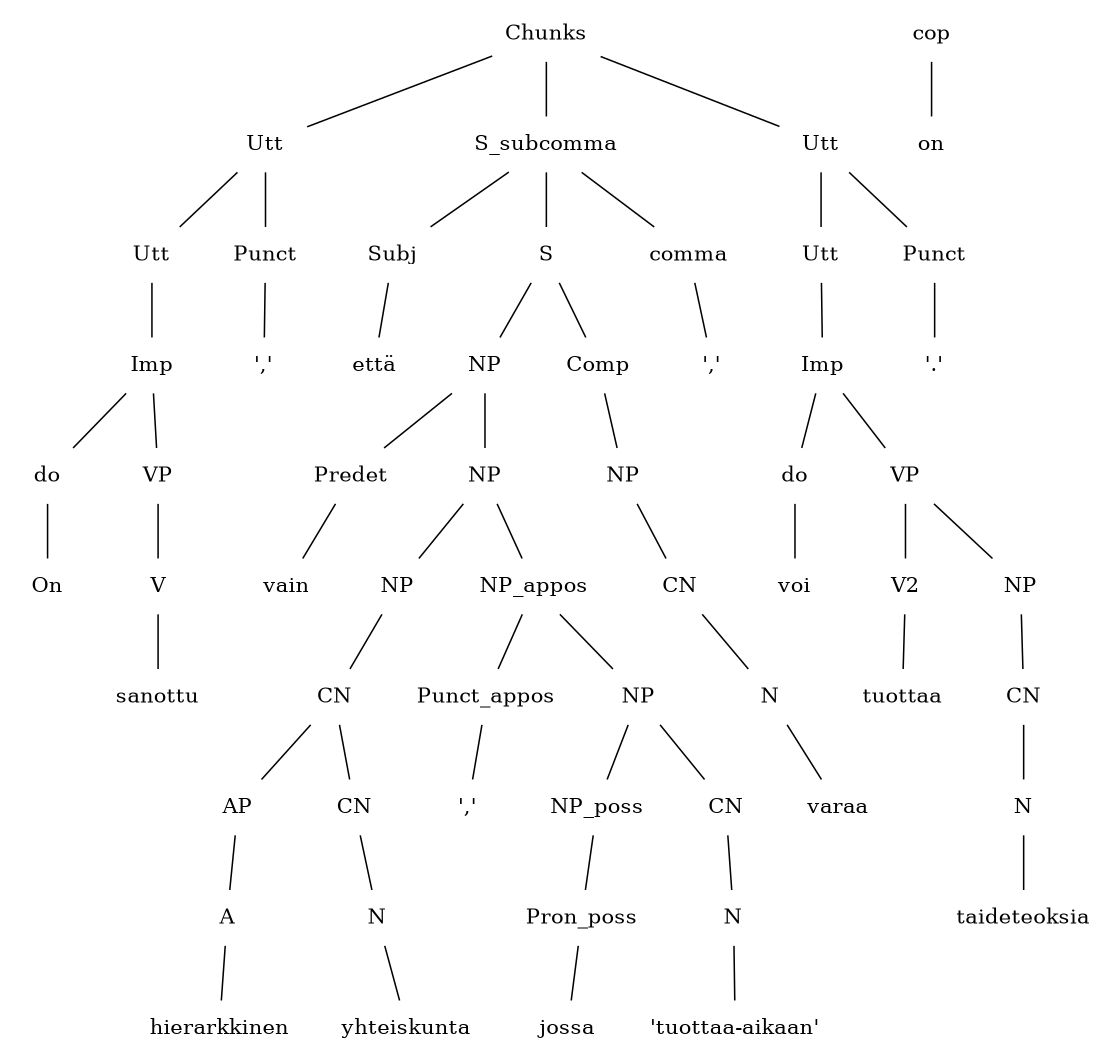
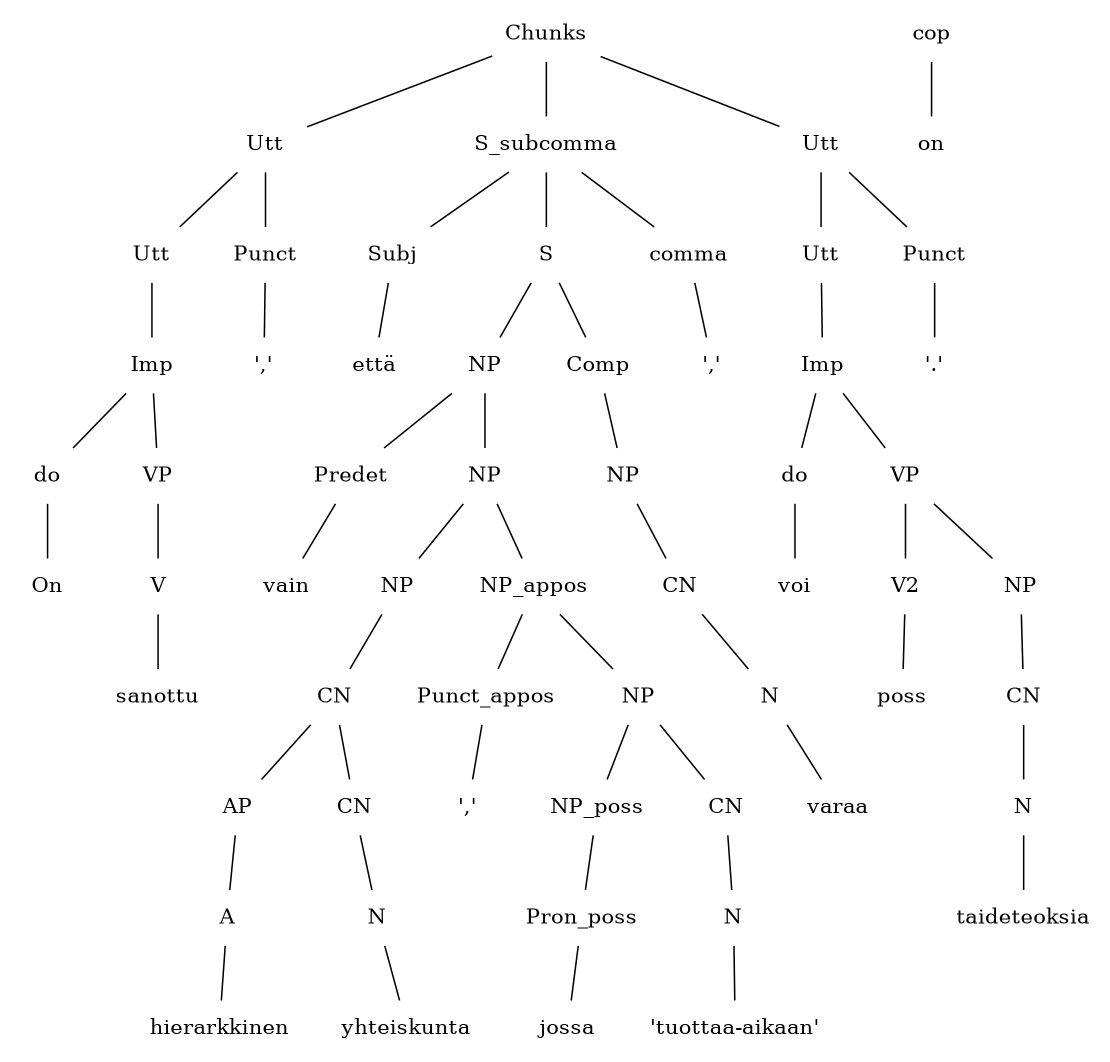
node "tuottaa": label "tuottaa" -> "poss"
